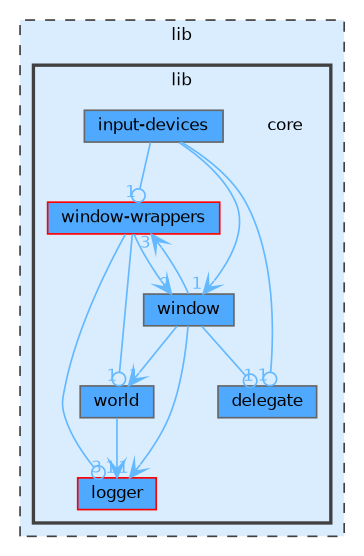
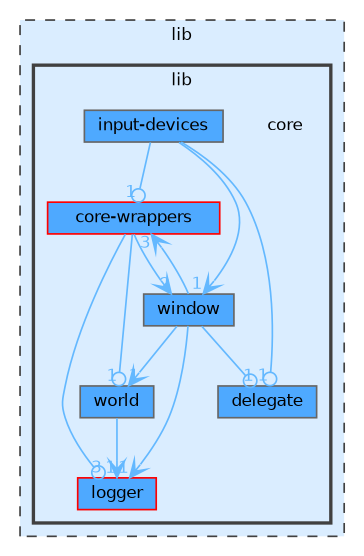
node "window-wrappers": label "window-wrappers" -> "core-wrappers"
